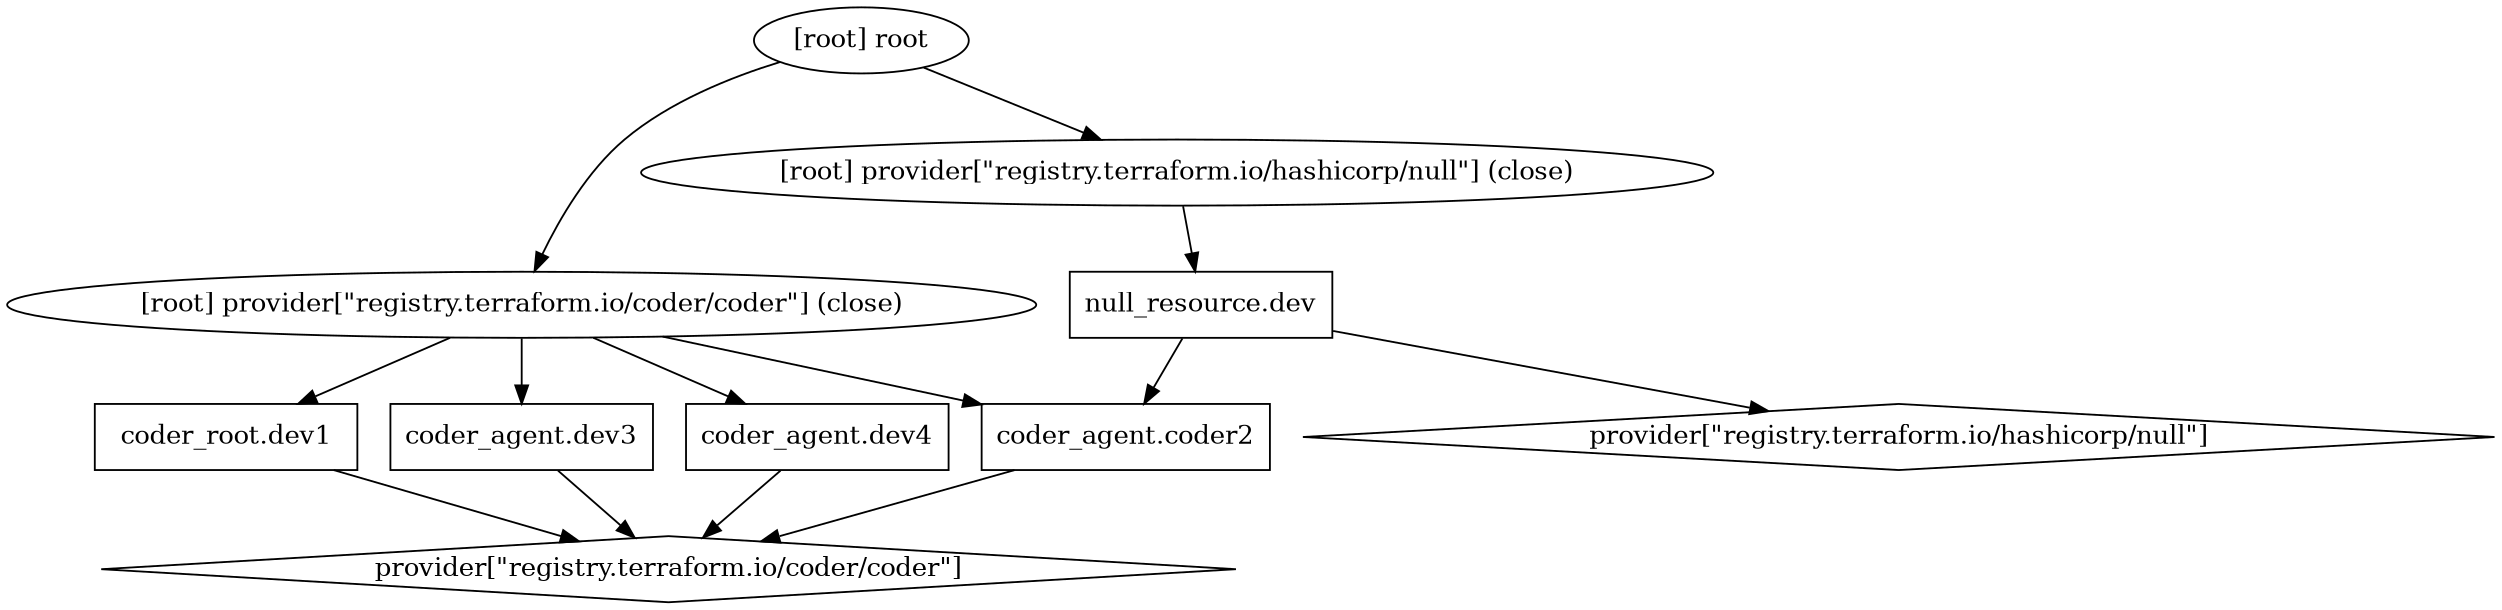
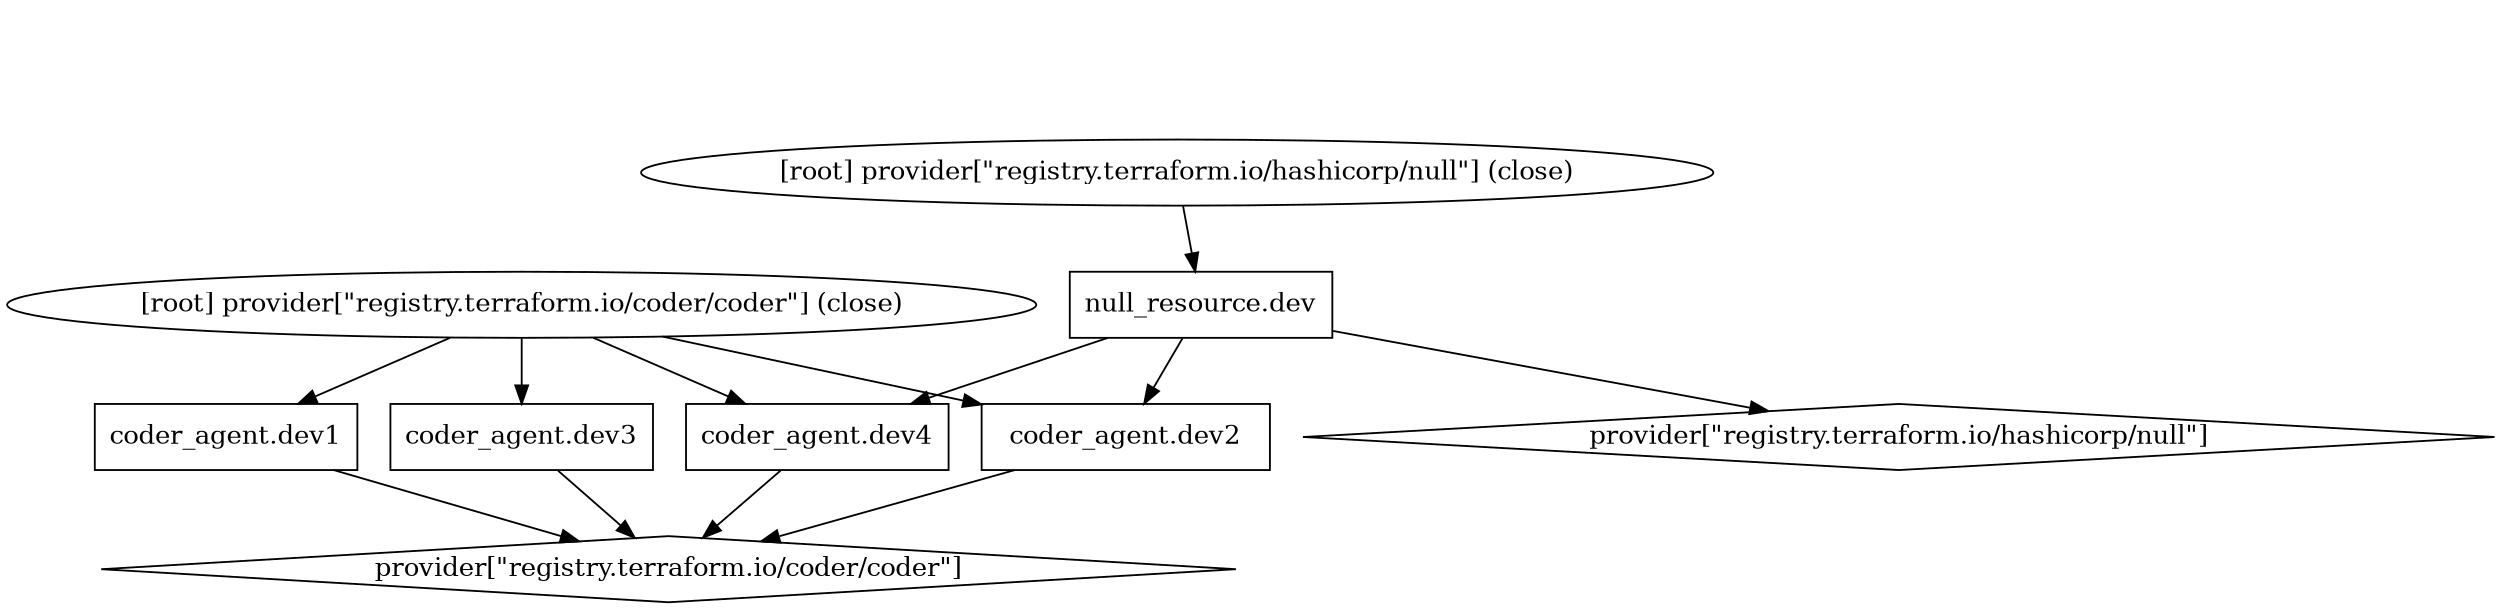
node "[root] root": removed
edge "null_resource.dev" -> "coder_agent.dev4": added
node "coder_root.dev1": label "coder_root.dev1" -> "coder_agent.dev1"
node "coder_agent.coder2": label "coder_agent.coder2" -> "coder_agent.dev2"
